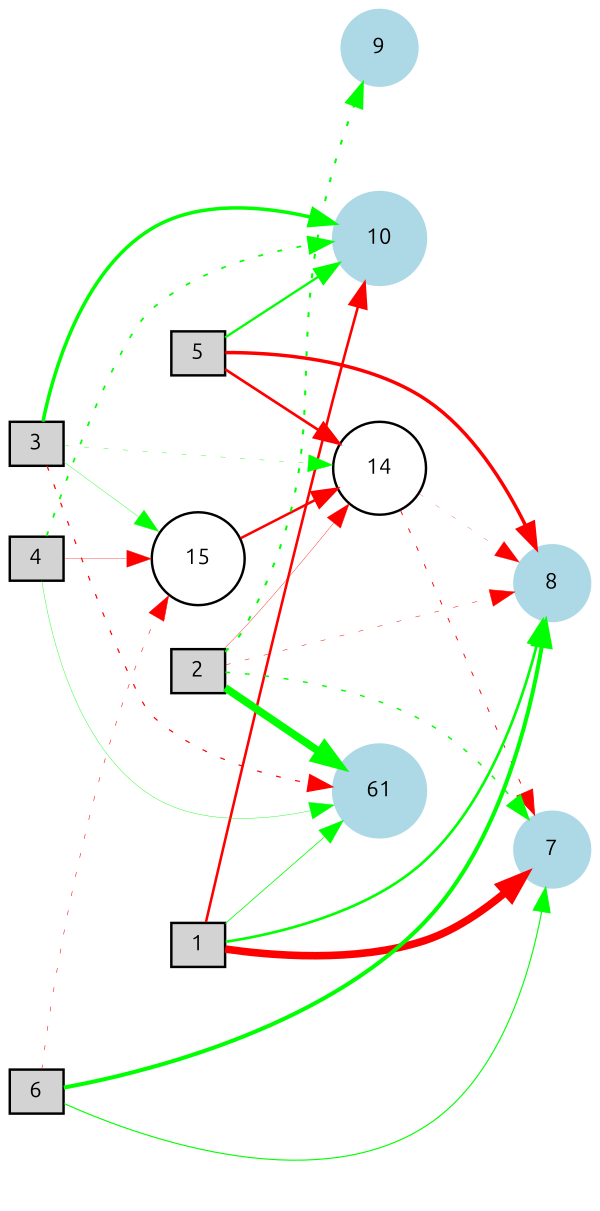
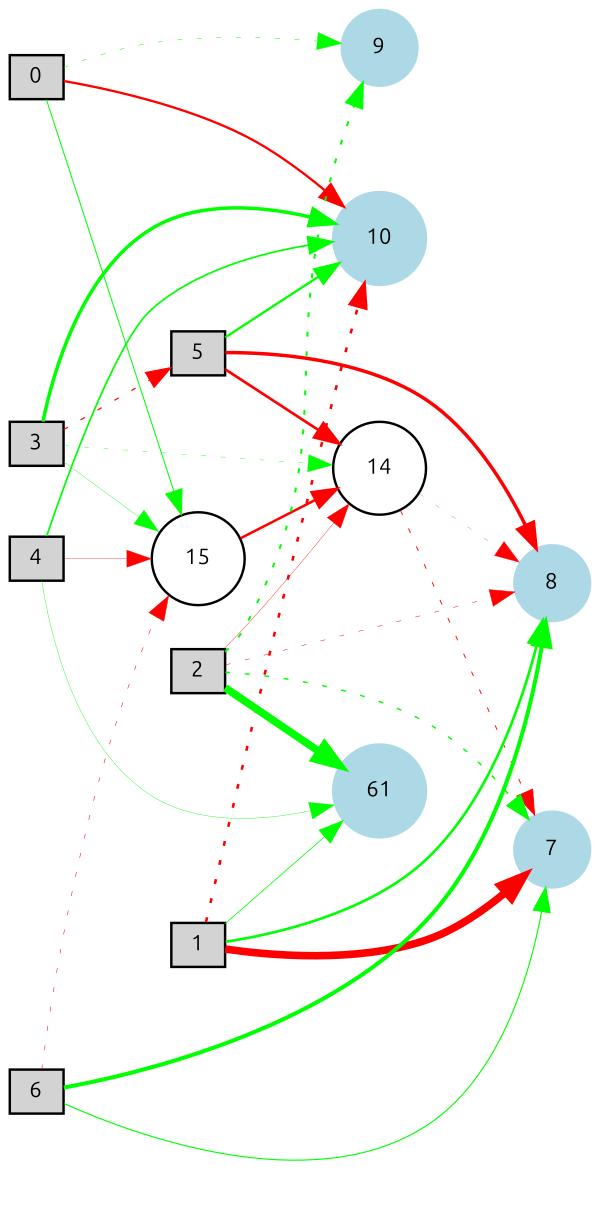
node "0": added
edge "4" -> "10": style dotted -> solid
edge "1" -> "10": style solid -> dotted
edge "3" -> "61": now "3" -> "5"
